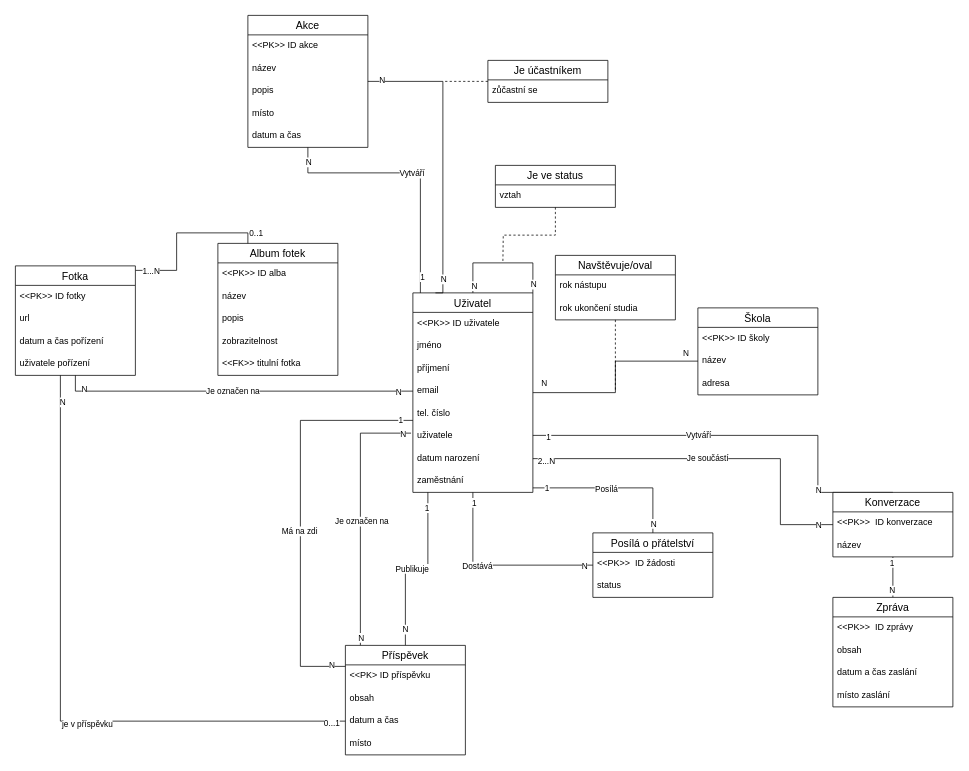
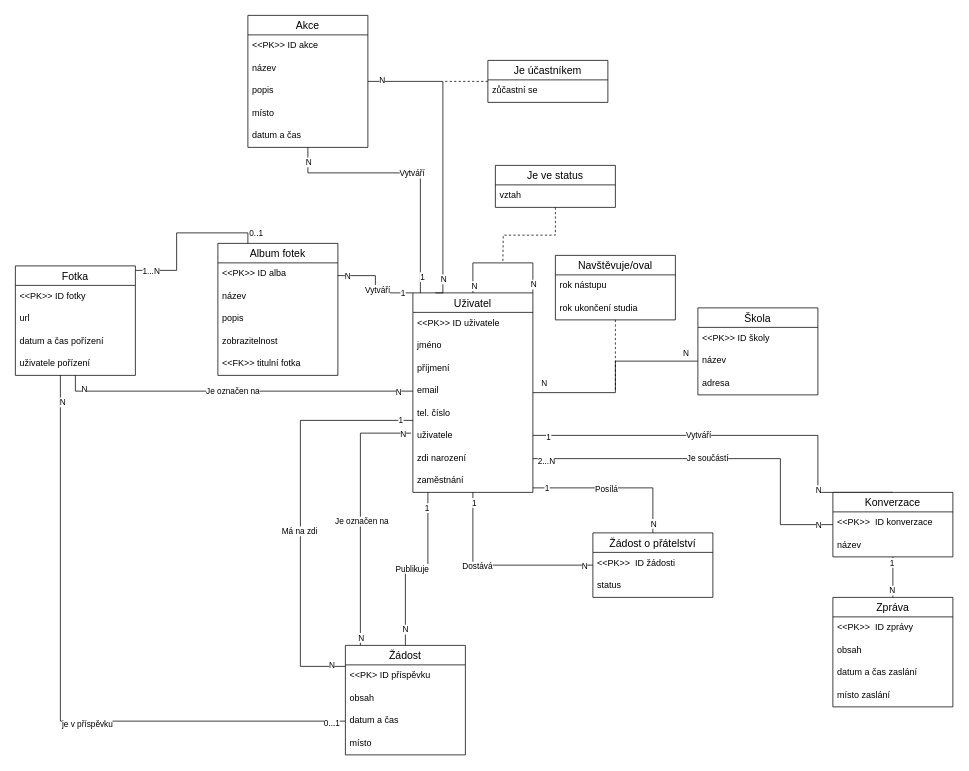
edge "Album fotek" -- "Uživatel": added, labels "N", "Vytváří", "1"
node "datum narození": label "datum narození" -> "zdi narození"
node "Posílá o přátelství": label "Posílá o přátelství" -> "Žádost o přátelství"
node "Příspěvek": label "Příspěvek" -> "Žádost"
